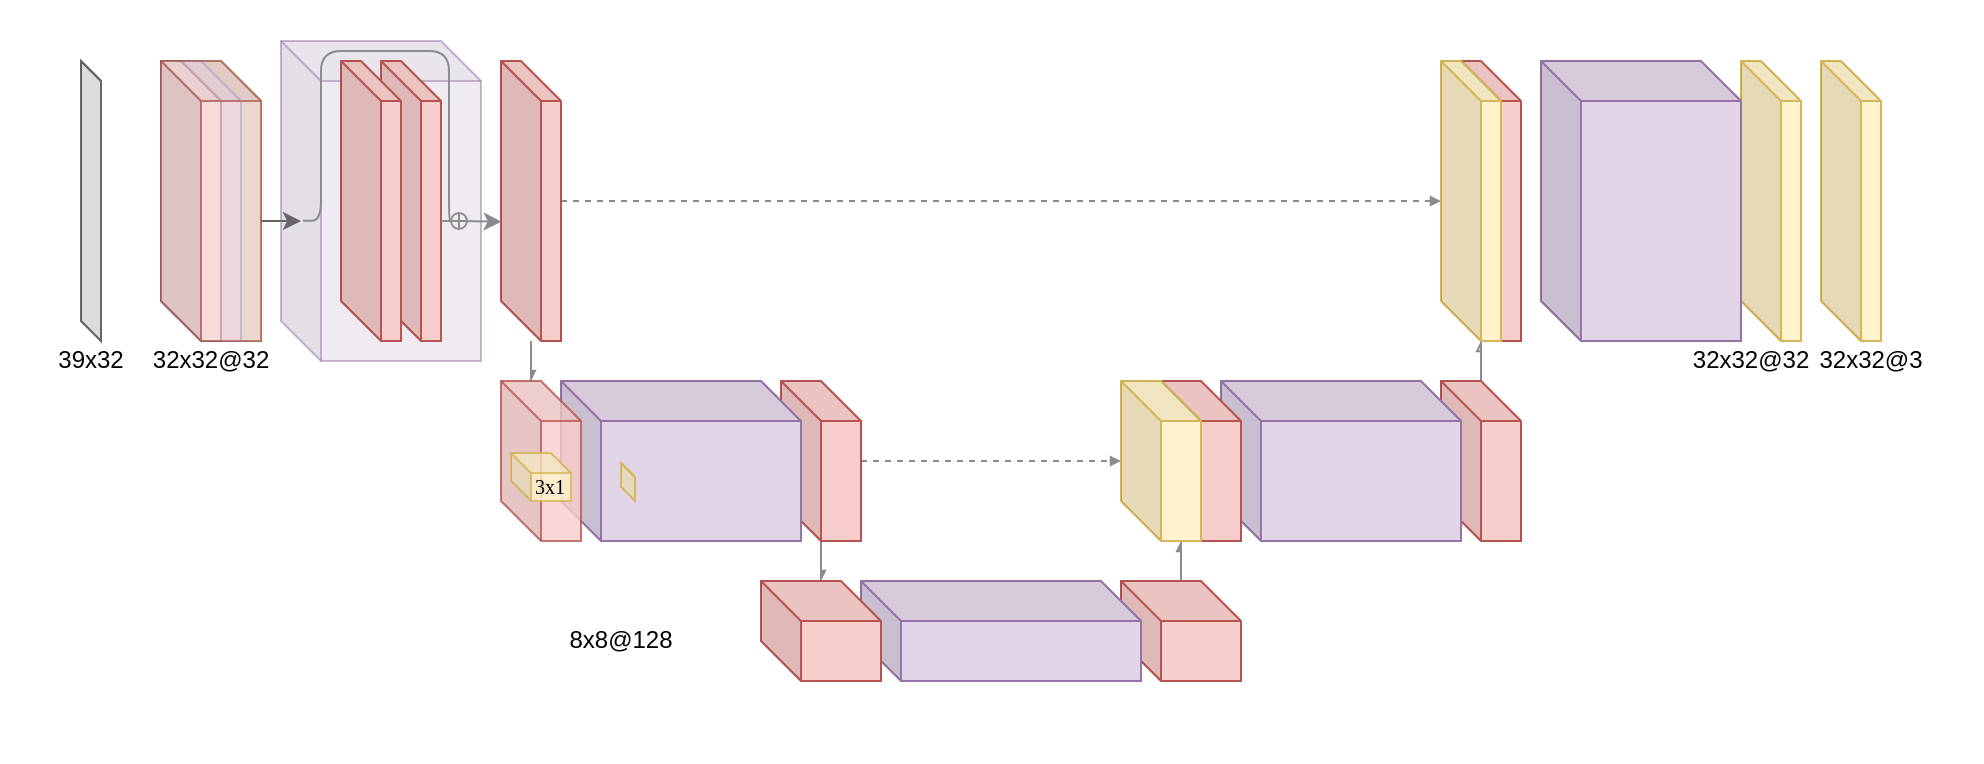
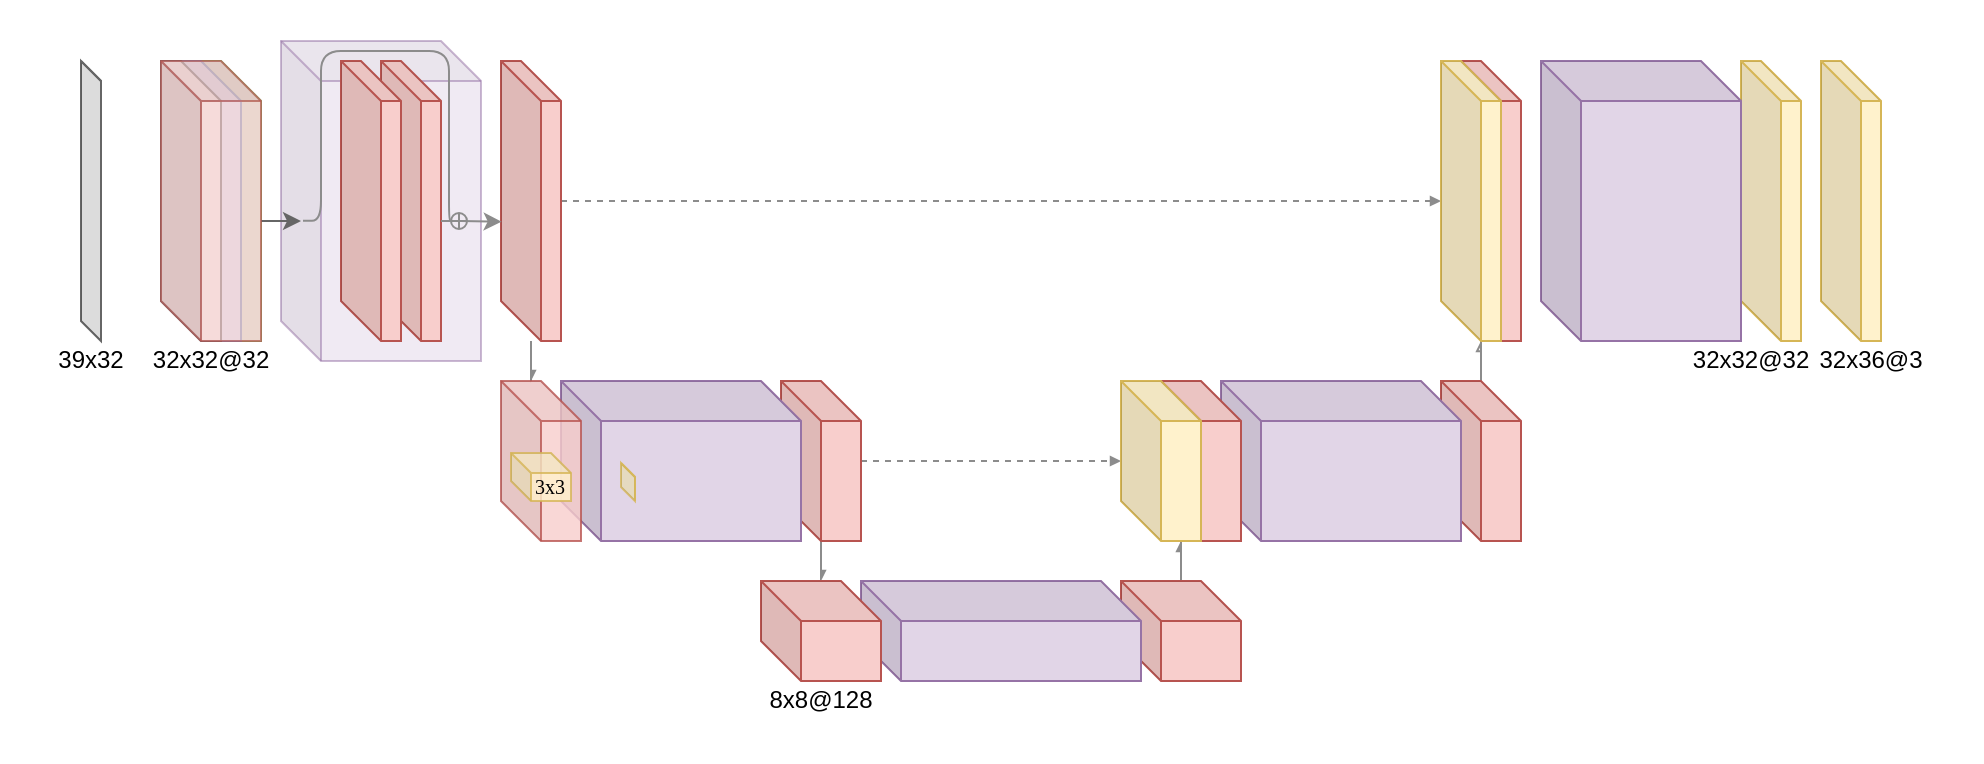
node "32x32@3": label "32x32@3" -> "32x36@3"
node "3x1": label "3x1" -> "3x3"
node "8x8@128": moved (621, 641) -> (821, 701)
